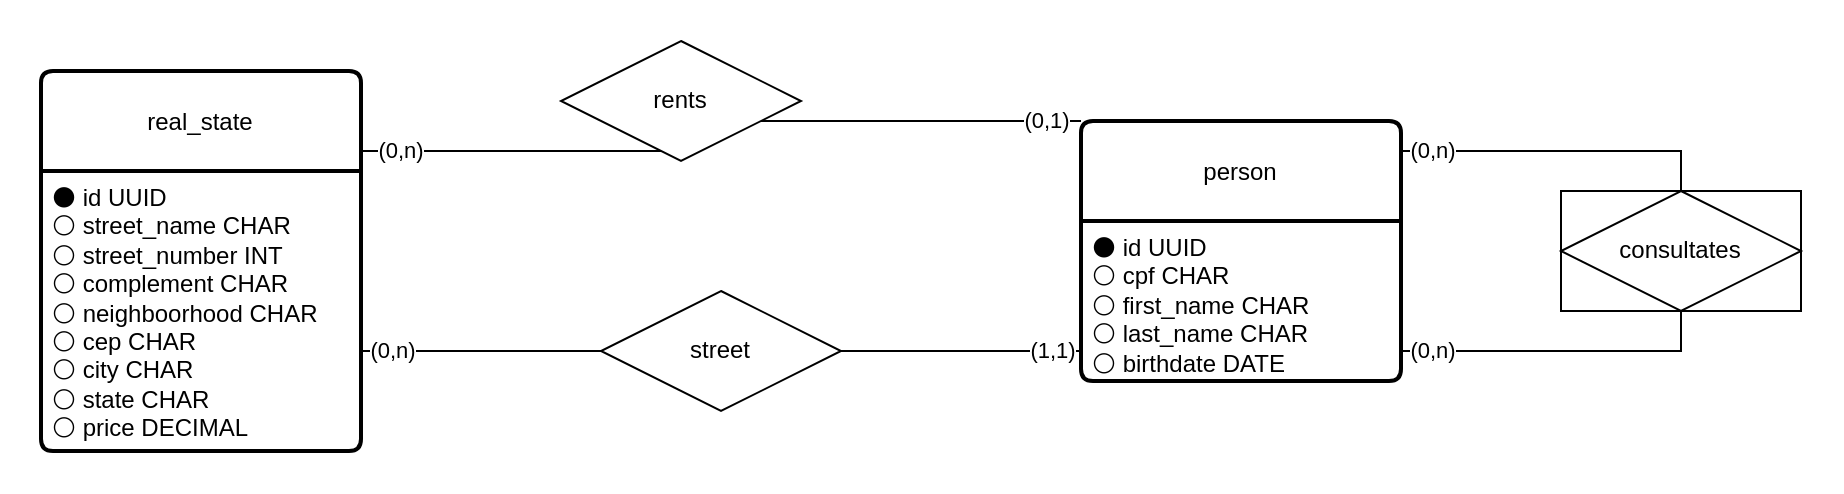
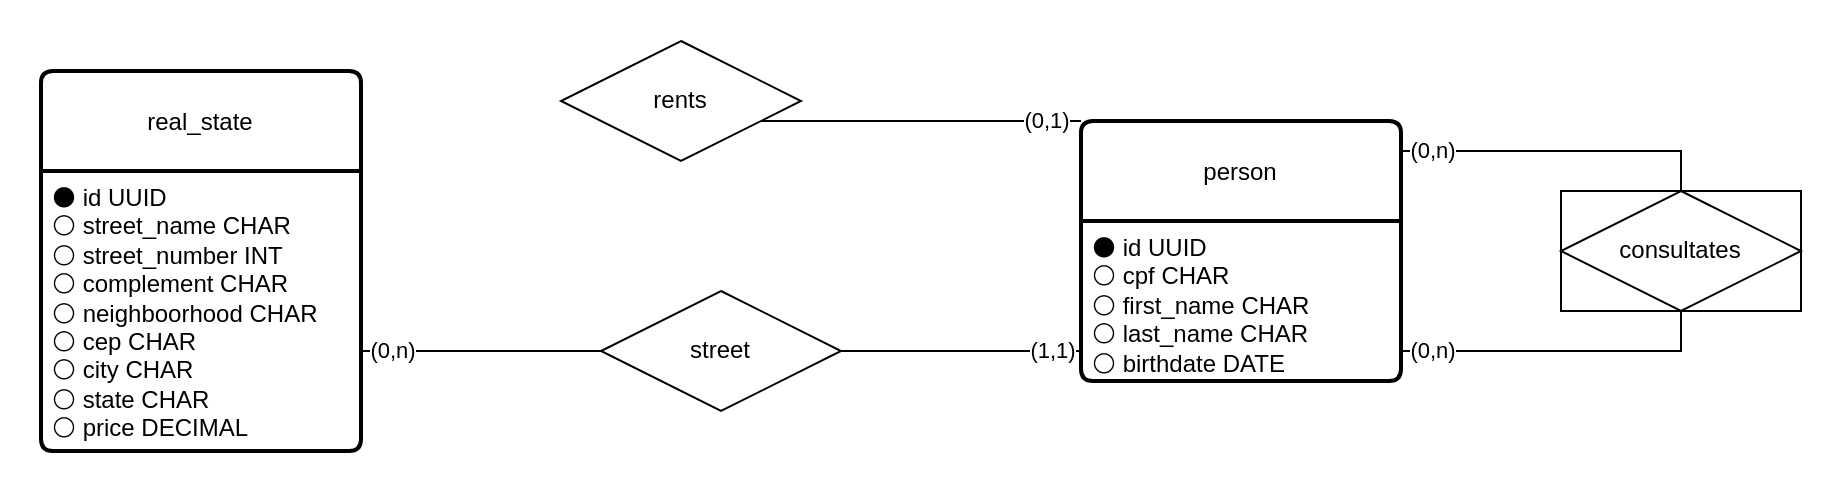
edge "rents" -- "real_state": removed, label "(0,n)"
